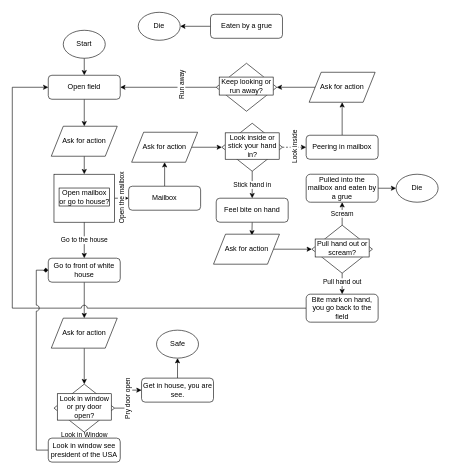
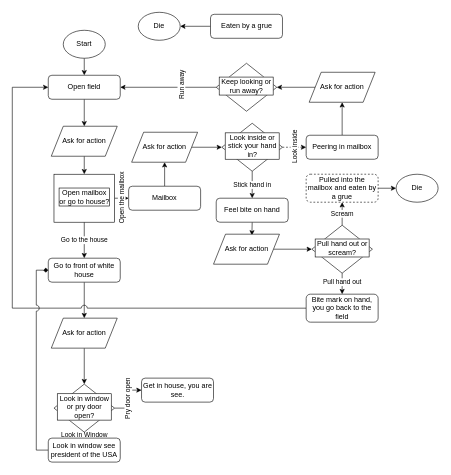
node "Pulled into the mailbox and eaten by a grue": style solid -> dashed
node "Safe": removed
edge "Get in house, you are see." -> "Safe": removed
